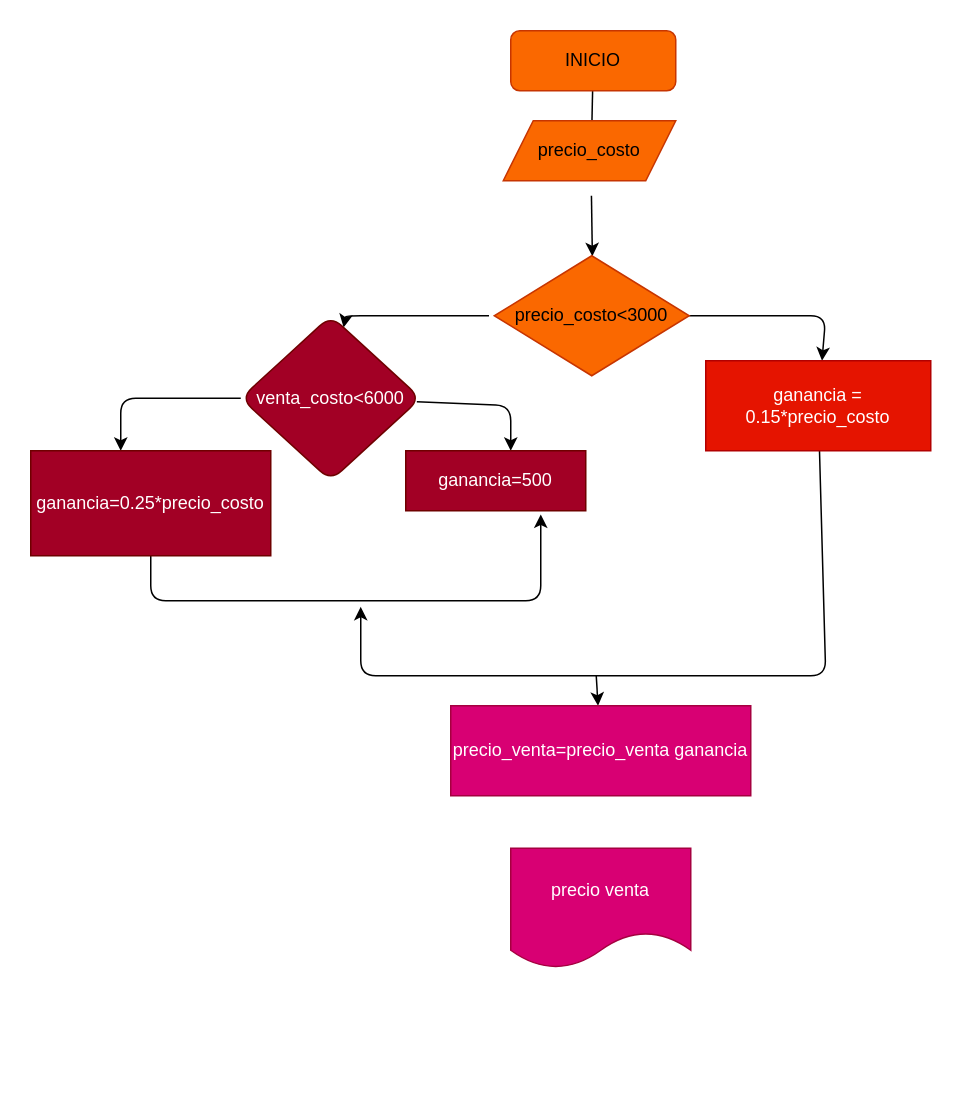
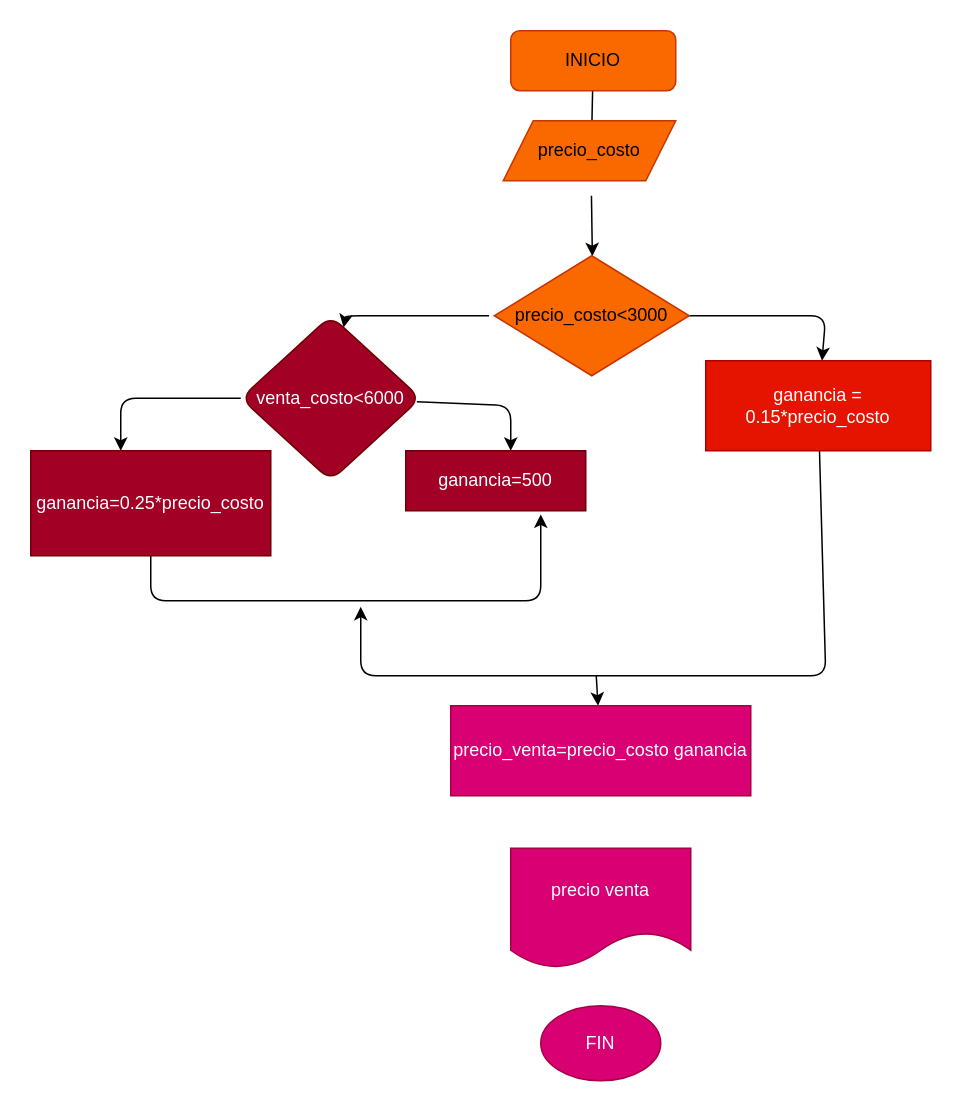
node "precio_venta=precio_venta ganancia": label "precio_venta=precio_venta ganancia" -> "precio_venta=precio_costo ganancia"
node "FIN": added
